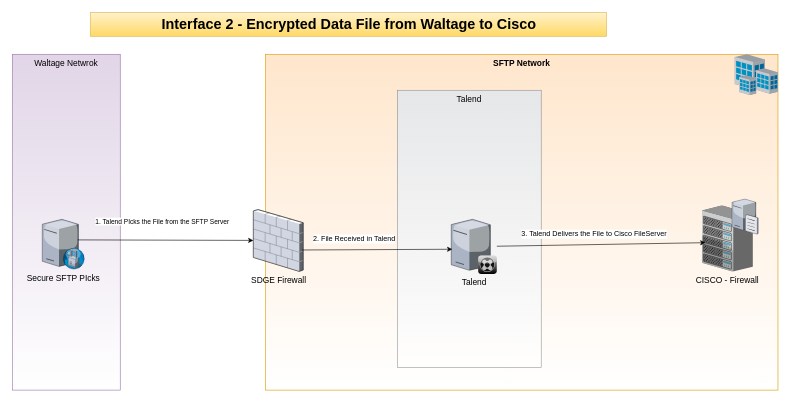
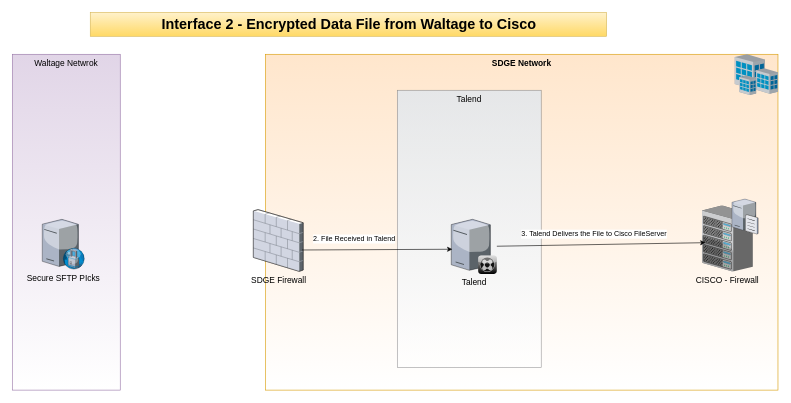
node "SFTP Network": label "SFTP Network" -> "SDGE Network"
edge "Secure SFTP PIcks" -> "SDGE Firewall": removed, label "1. Talend PIcks the File from the SFTP Server"
